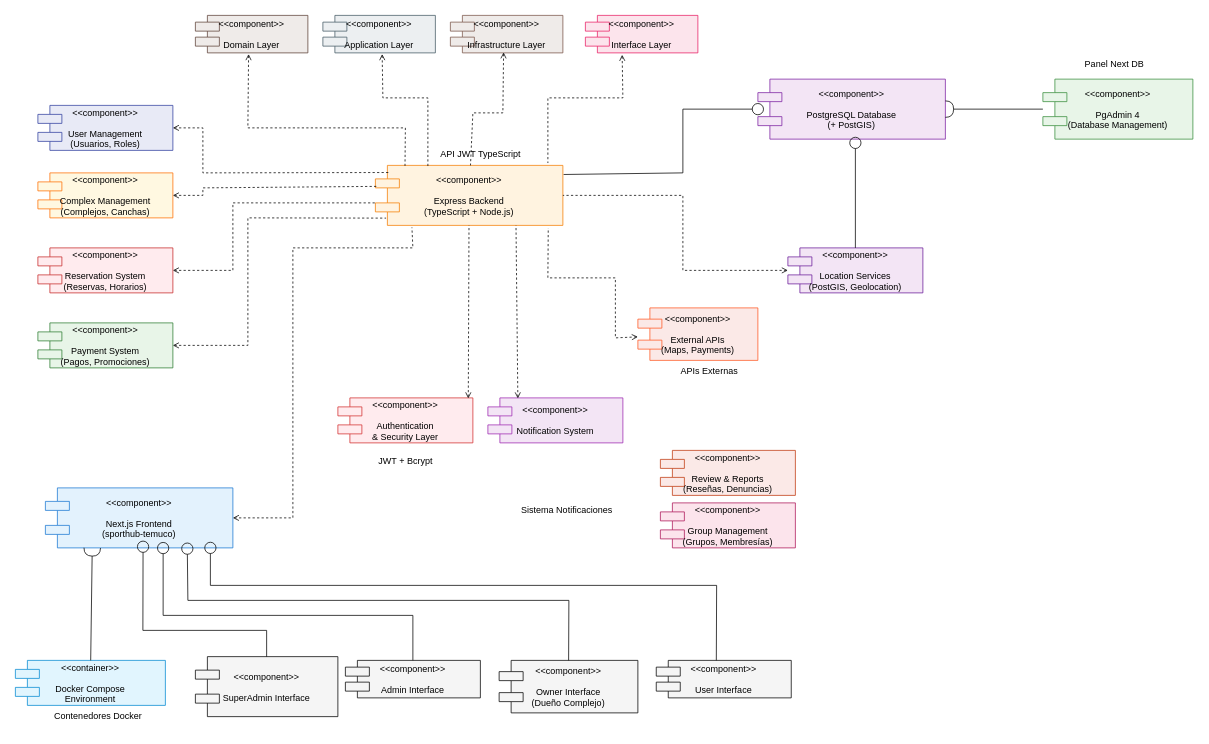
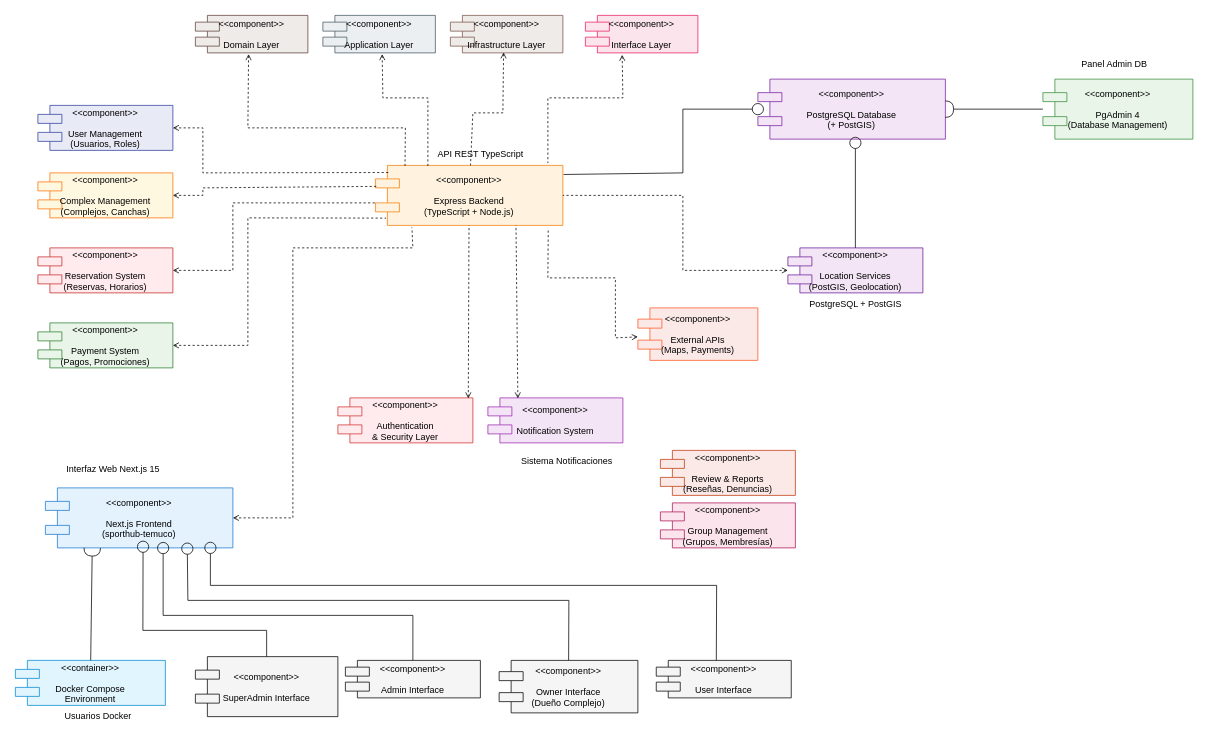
node "Panel Next DB": label "Panel Next DB" -> "Panel Admin DB"
node "API JWT TypeScript": label "API JWT TypeScript" -> "API REST TypeScript"
node "PostgreSQL + PostGIS": added
node "APIs Externas": removed
node "JWT + Bcrypt": removed
node "Interfaz Web Next.js 15": added
node "Sistema Notificaciones": moved (567, 510) -> (567, 462)
node "Contenedores Docker": label "Contenedores Docker" -> "Usuarios Docker"
